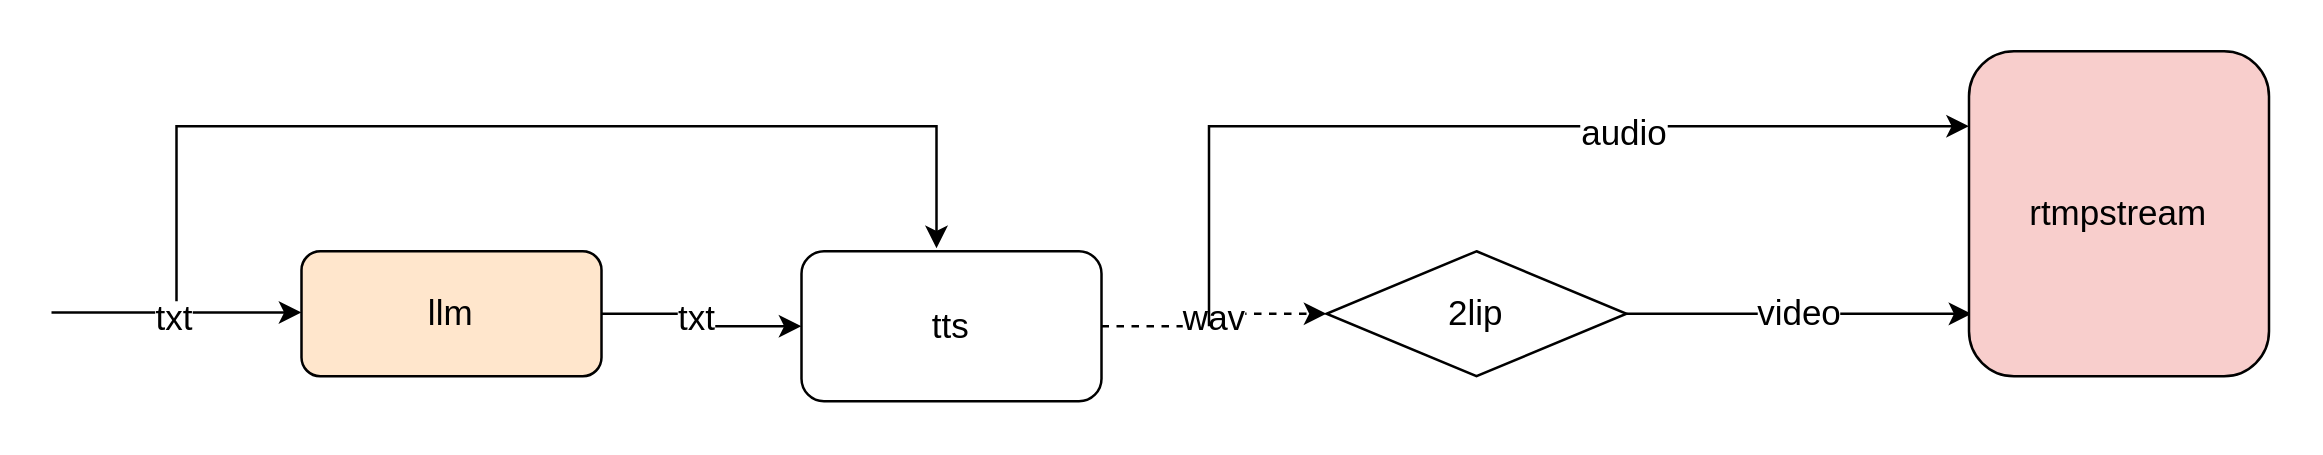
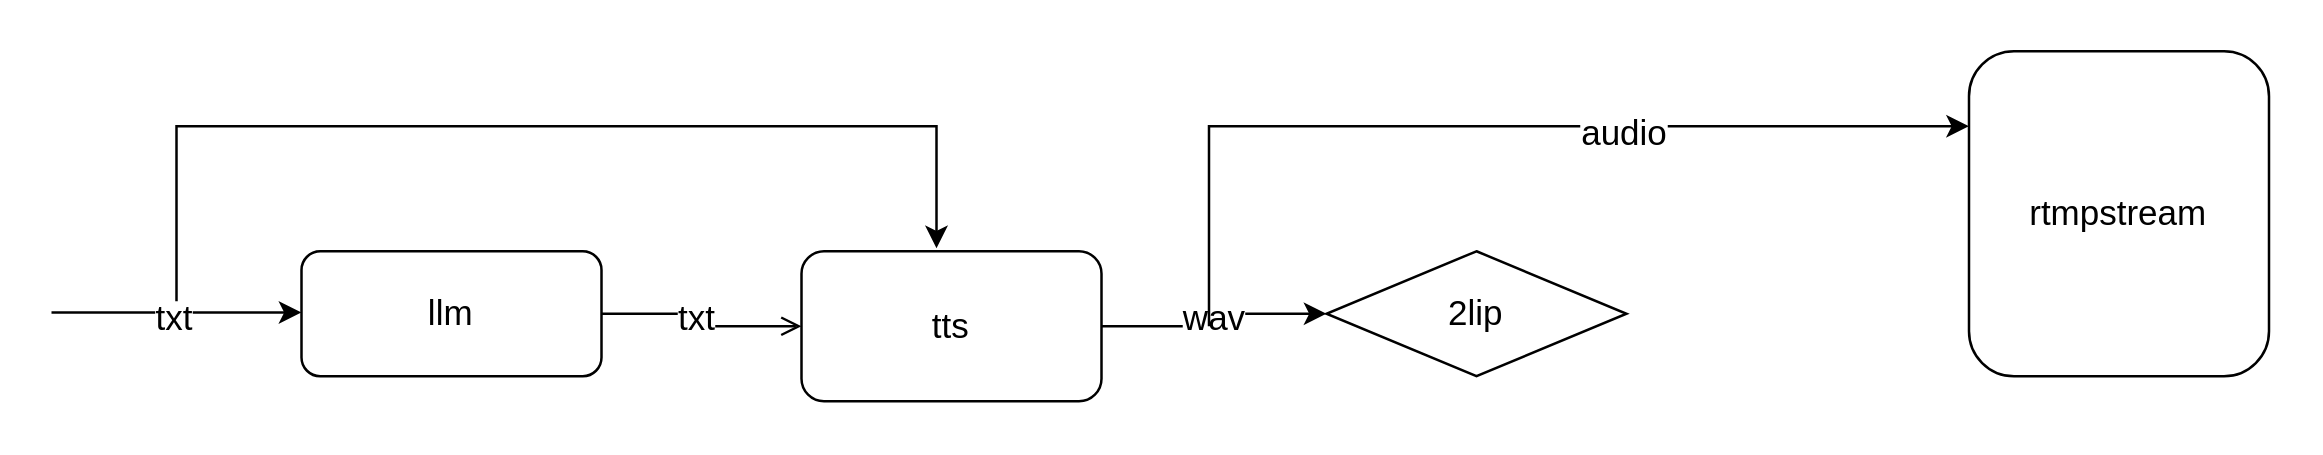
node "rtmpstream": fillcolor #f8cecc -> #ffffff
node "llm": fillcolor #ffe6cc -> #ffffff
edge "2lip" -> "rtmpstream": removed, label "video"
edge "llm" -> "tts": arrowhead classic -> open
edge "tts" -> "2lip": style dashed -> solid
